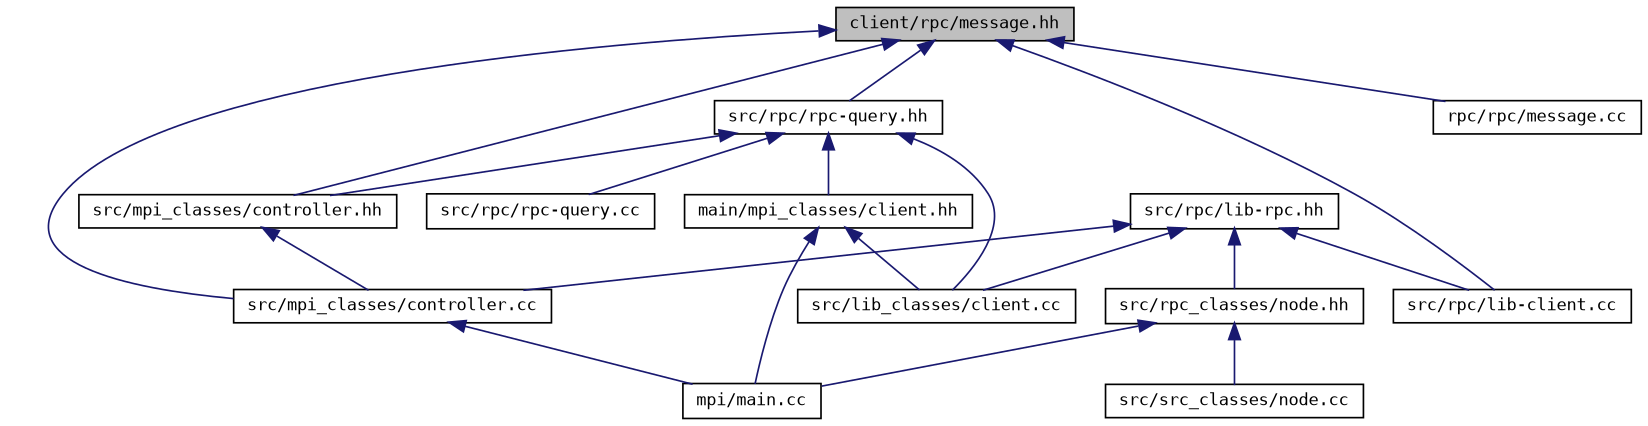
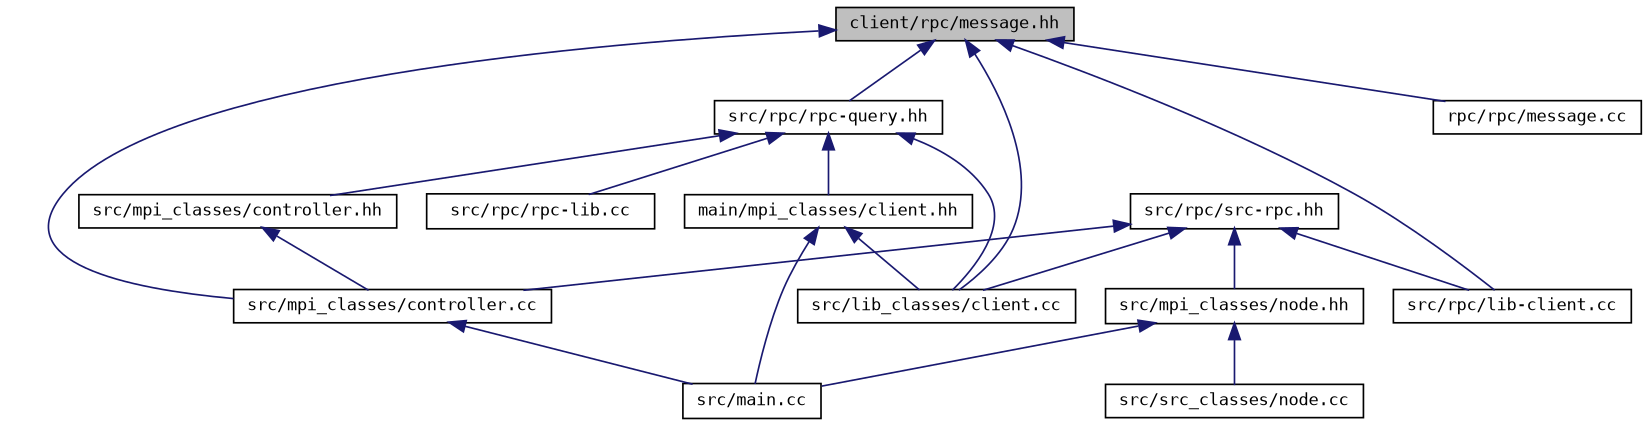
edge "src/mpi_classes/controller.hh" -> "client/rpc/message.hh": now "src/lib_classes/client.cc" -> "client/rpc/message.hh"
node "src/rpc/rpc-query.cc": label "src/rpc/rpc-query.cc" -> "src/rpc/rpc-lib.cc"
node "src/rpc/lib-rpc.hh": label "src/rpc/lib-rpc.hh" -> "src/rpc/src-rpc.hh"
node "src/rpc_classes/node.hh": label "src/rpc_classes/node.hh" -> "src/mpi_classes/node.hh"
node "mpi/main.cc": label "mpi/main.cc" -> "src/main.cc"
